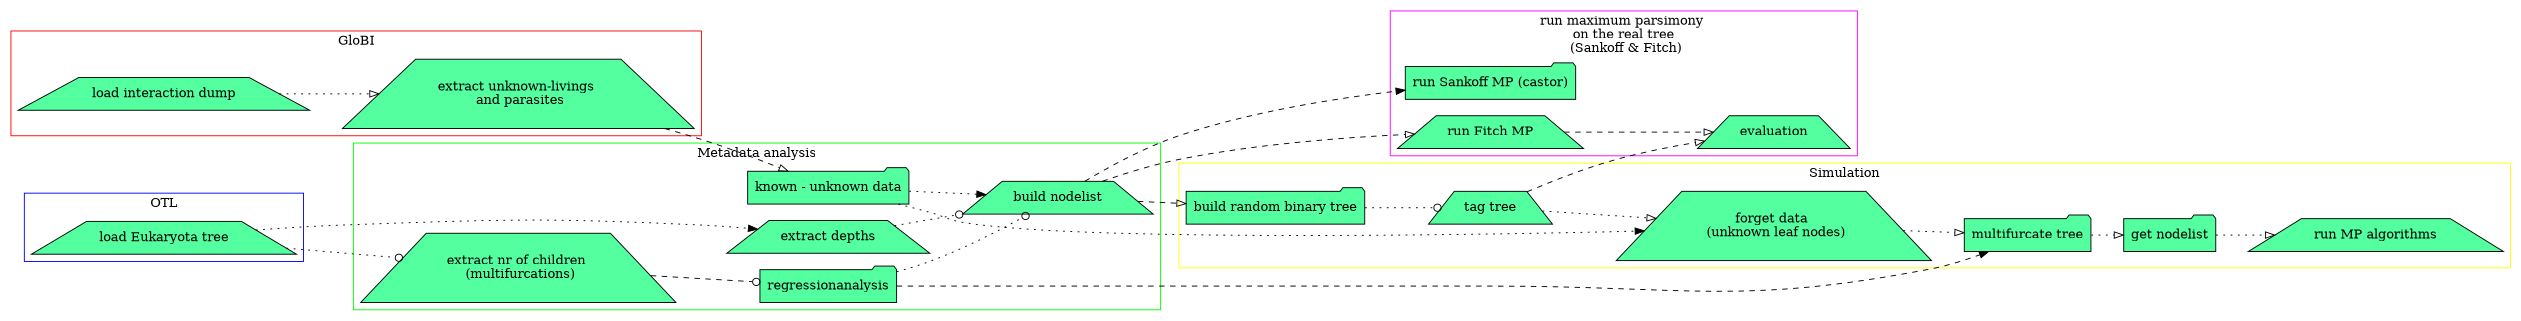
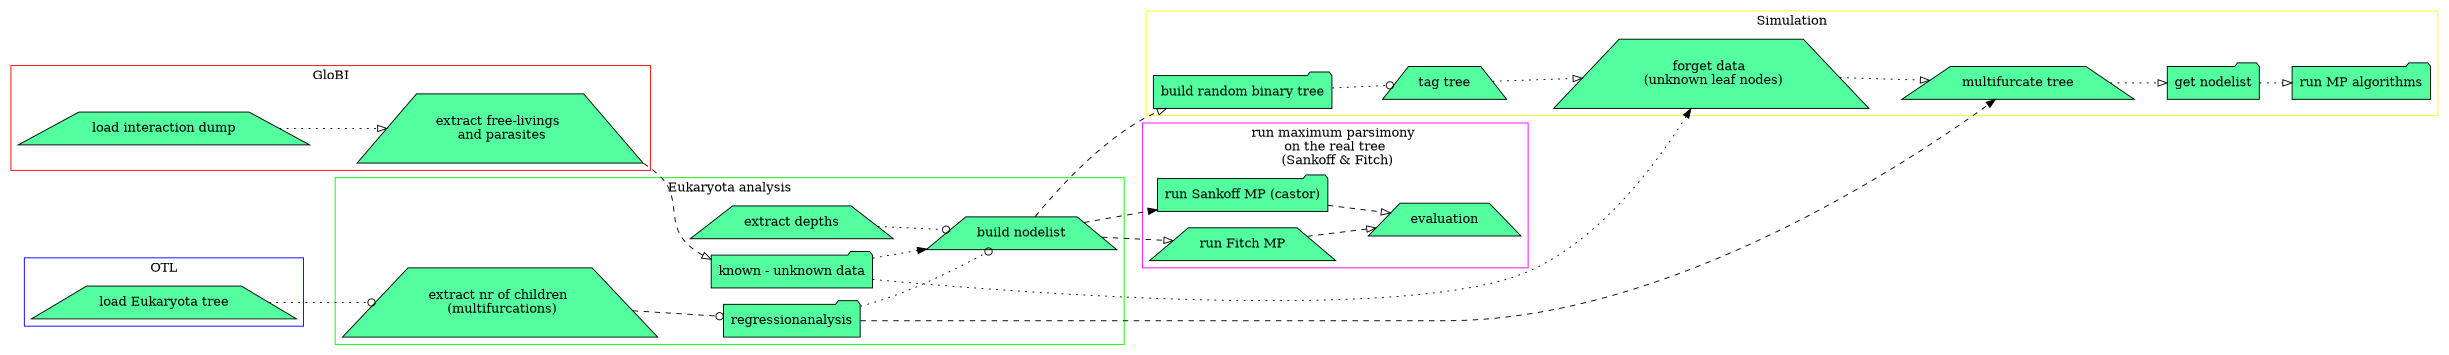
node "extract unknown-livings and parasites": label "extract unknown-livings and parasites" -> "extract free-livings and parasites"
cluster "Metadata analysis": label "Metadata analysis" -> "Eukaryota analysis"
edge "tag tree" -> "evaluation": now "run Sankoff MP (castor)" -> "evaluation"
edge "load Eukaryota tree" -> "extract depths": removed
node "multifurcate tree": shape folder -> trapezium
node "run MP algorithms": shape trapezium -> folder
